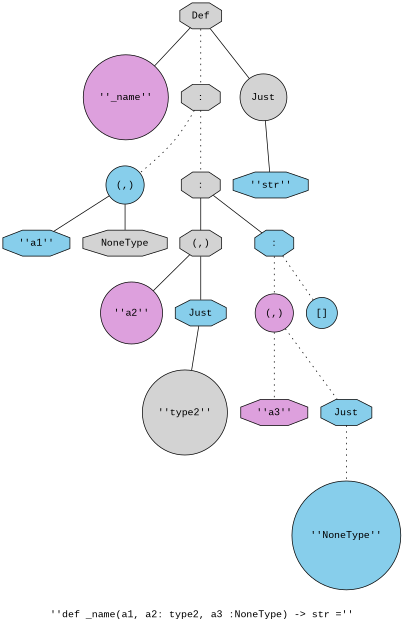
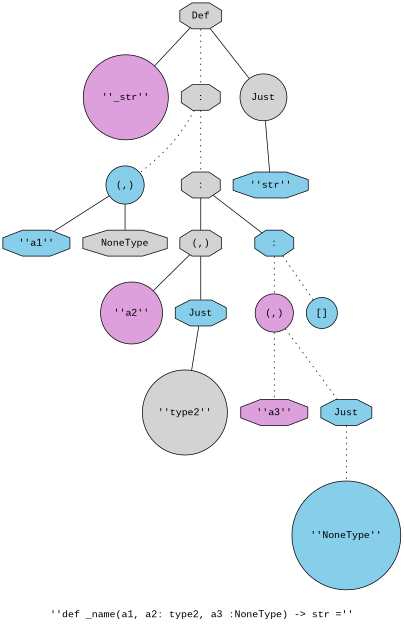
node "''_name''": label "''_name''" -> "''_str''"
